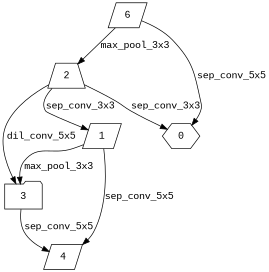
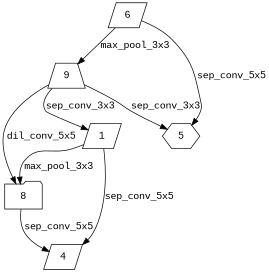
node "2": label "2" -> "9"
node "0": label "0" -> "5"
node "3": label "3" -> "8"
